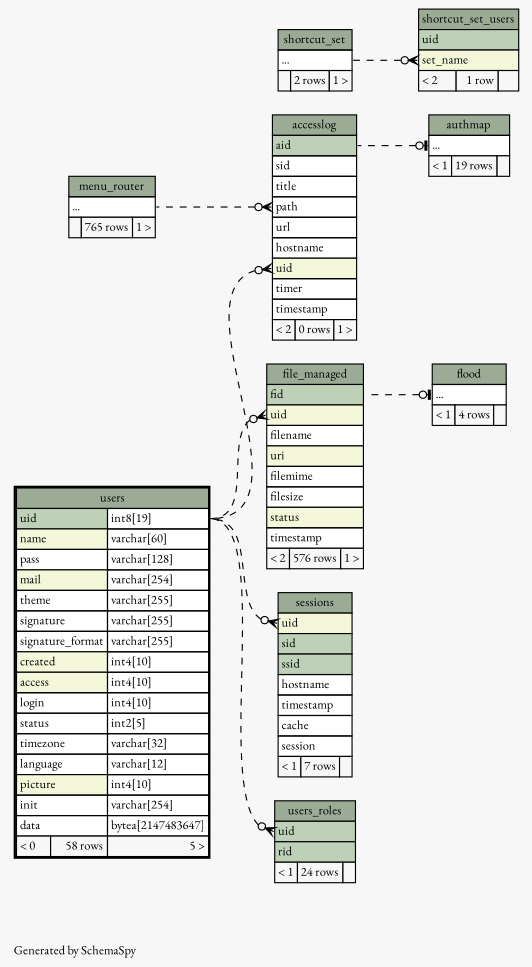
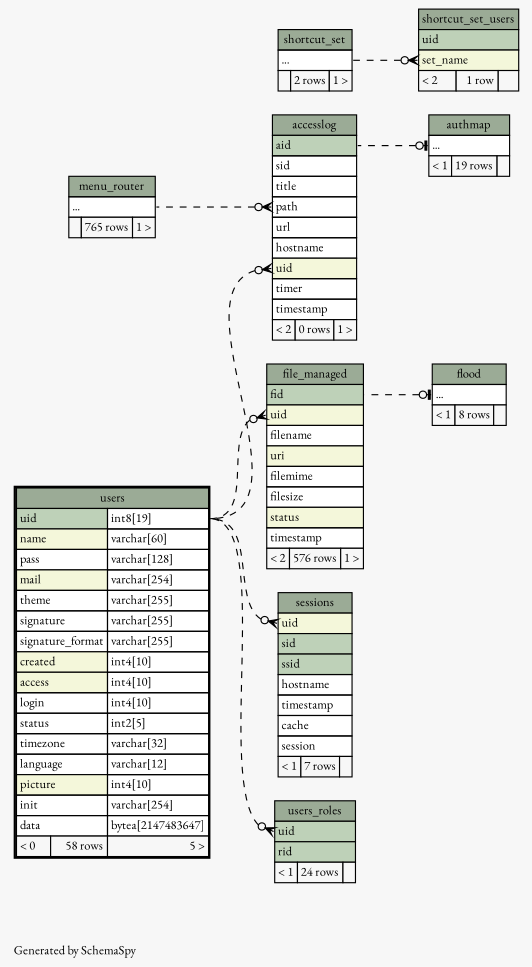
node "flood": text "4 rows" -> "8 rows"
